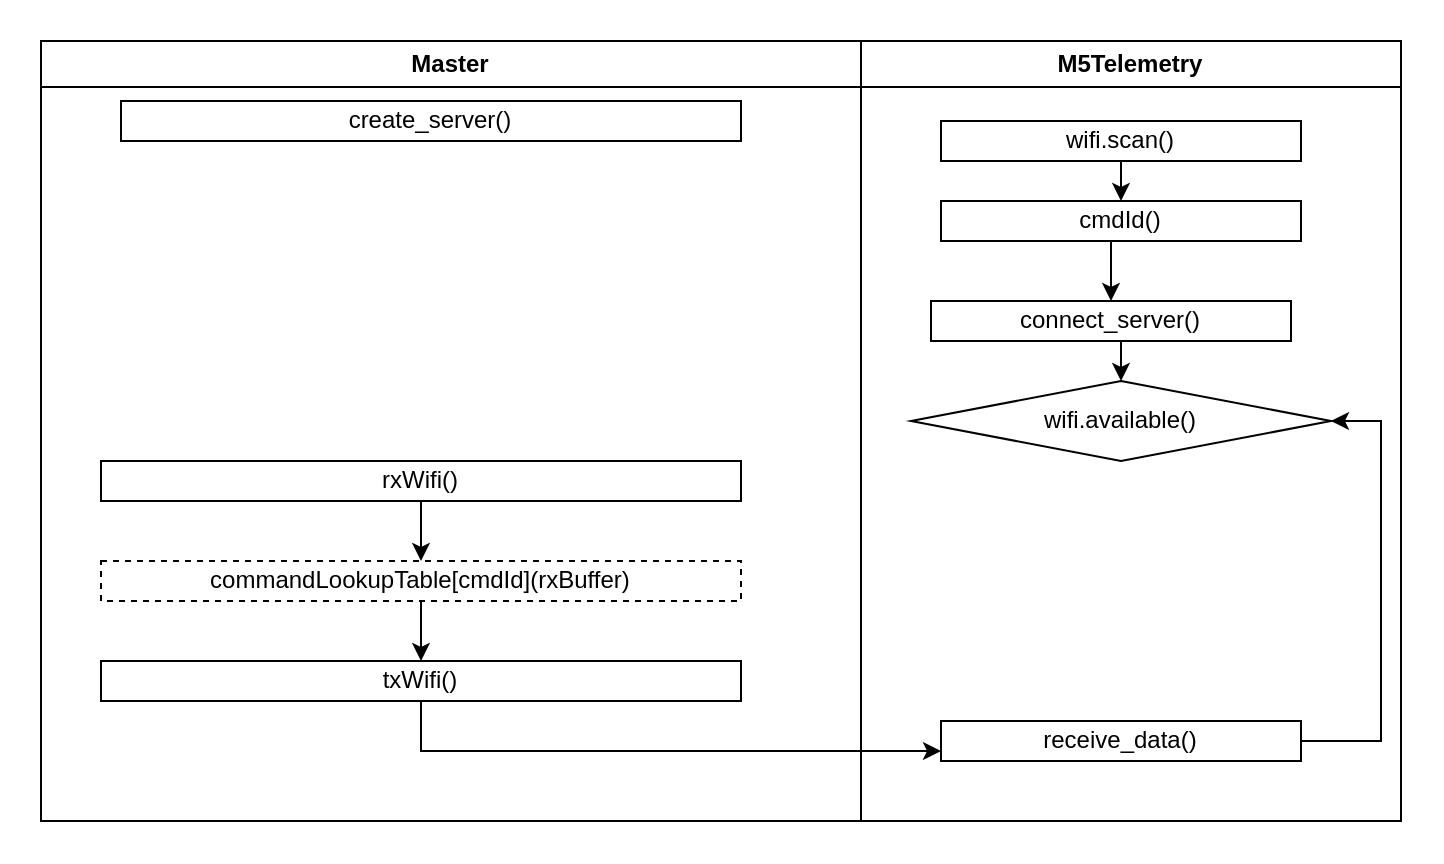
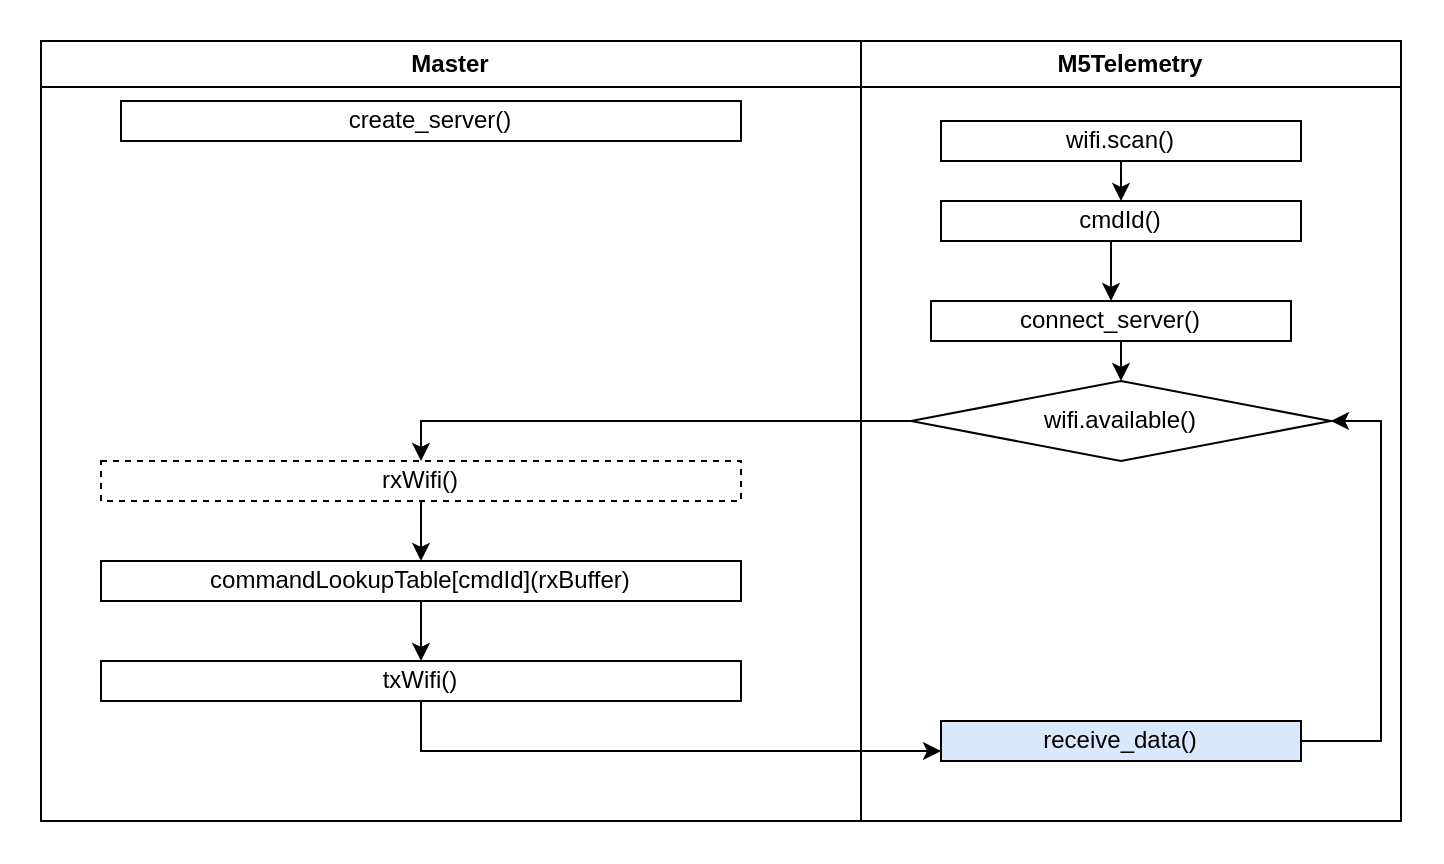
edge "wifi.available()" -> "rxWifi()": added
node "rxWifi()": style solid -> dashed
node "commandLookupTable[cmdId](rxBuffer)": style dashed -> solid
node "receive_data()": fillcolor #ffffff -> #dae8fc
